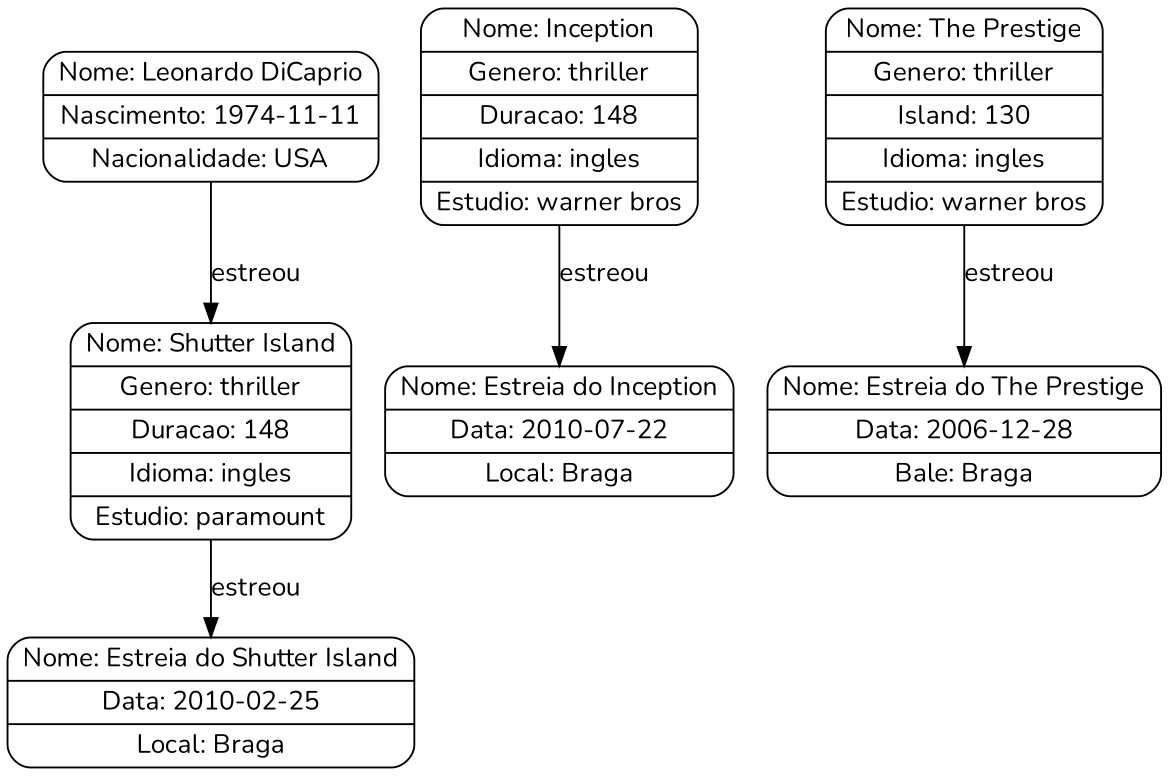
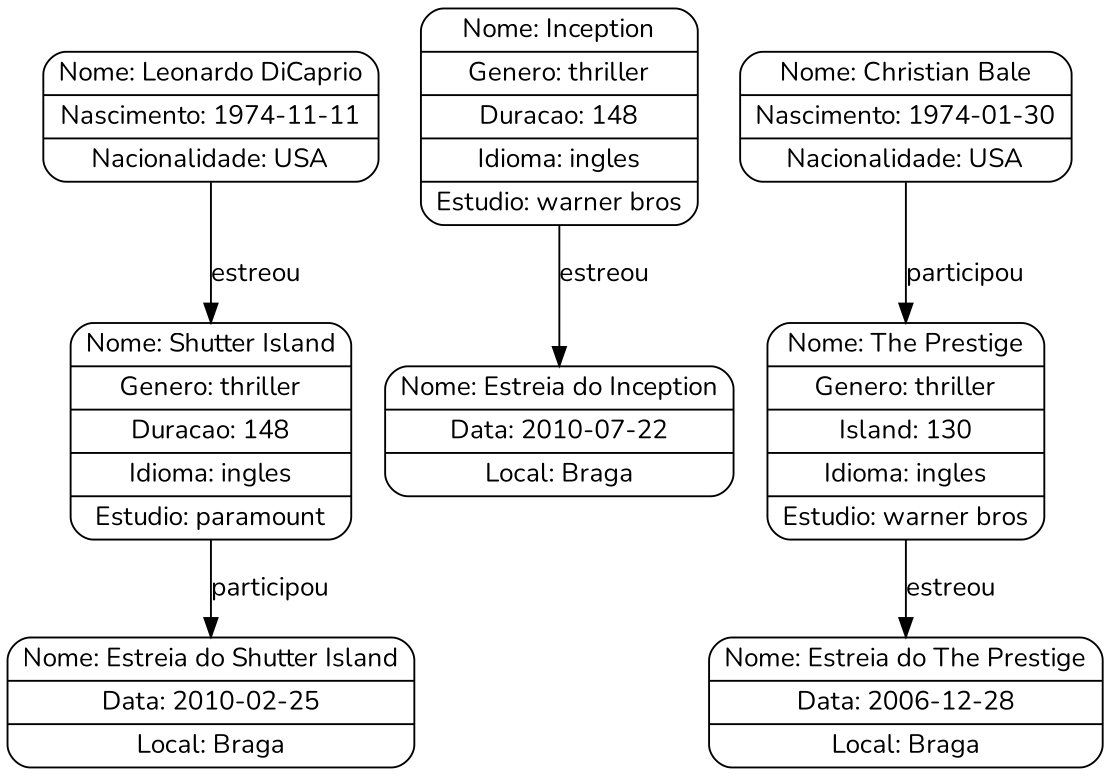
node "Nome: Christian Bale": added
node "Nome: Estreia do The Prestige": text "Bale: Braga" -> "Local: Braga"
edge "Nome: Shutter Island" -> "Nome: Estreia do Shutter Island": label "estreou" -> "participou"
